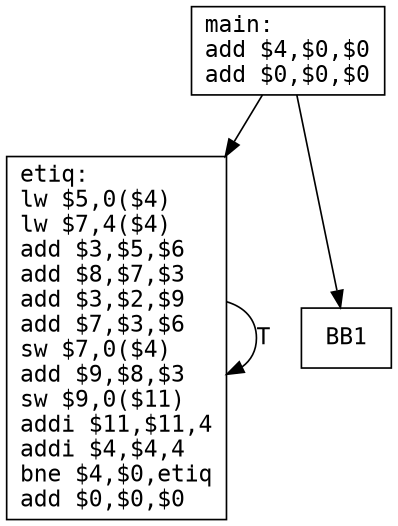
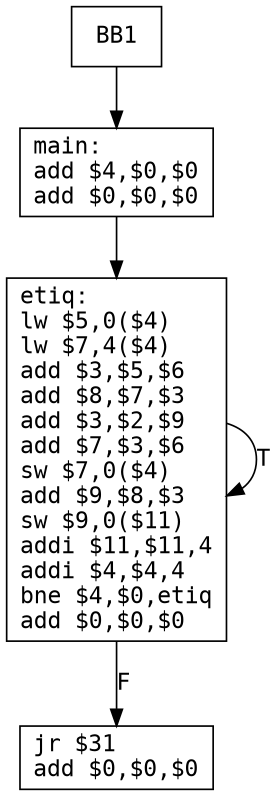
edge "main: add $4,$0,$0 add $0,$0,$0" -> "BB1": reversed
node "jr $31 add $0,$0,$0": added
